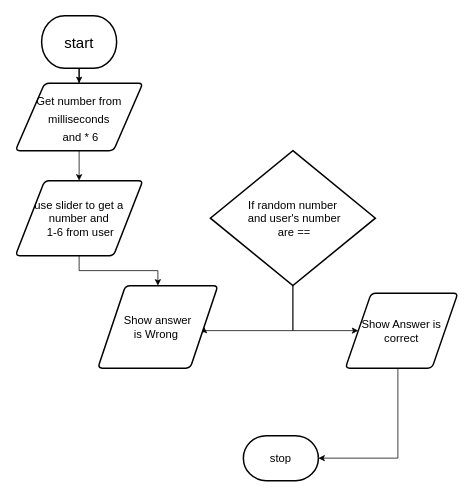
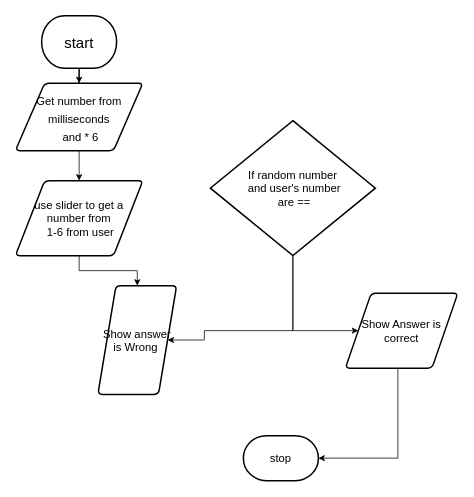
node "use slider to get a number and 1-6 from user": label "use slider to get a number and 1-6 from user" -> "use slider to get a number from 1-6 from user"
node "If random number and user's number are ==": moved (293, 218) -> (293, 188)
node "Show answer is Wrong": size 120x83 -> 79x109
